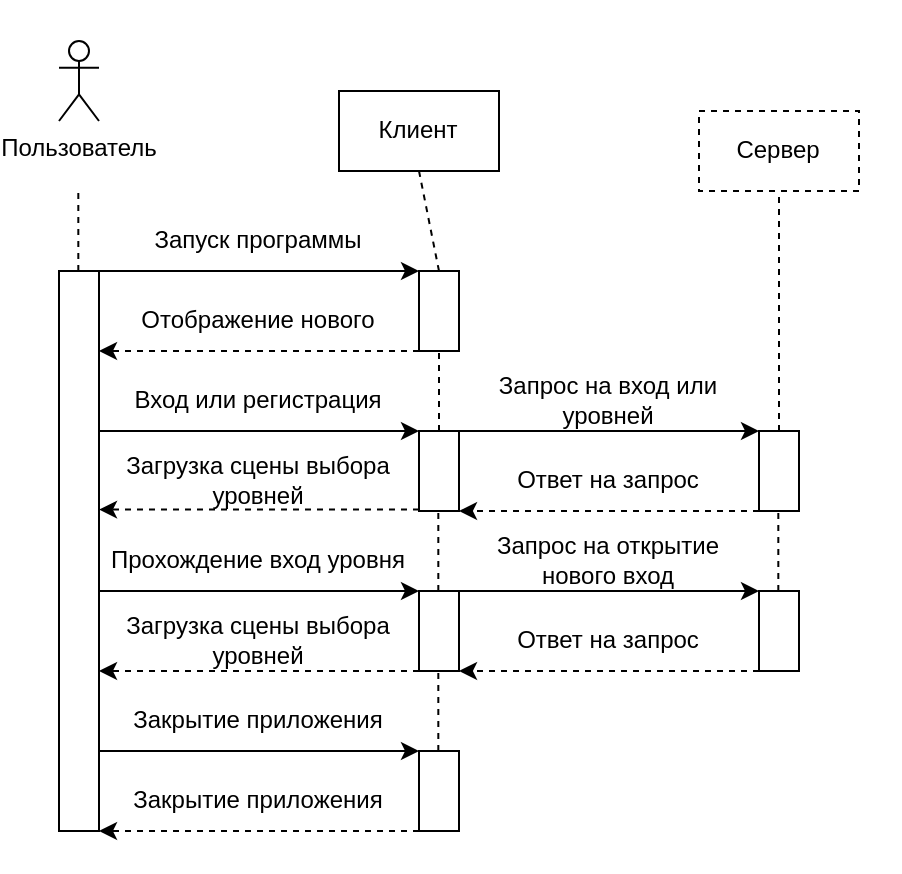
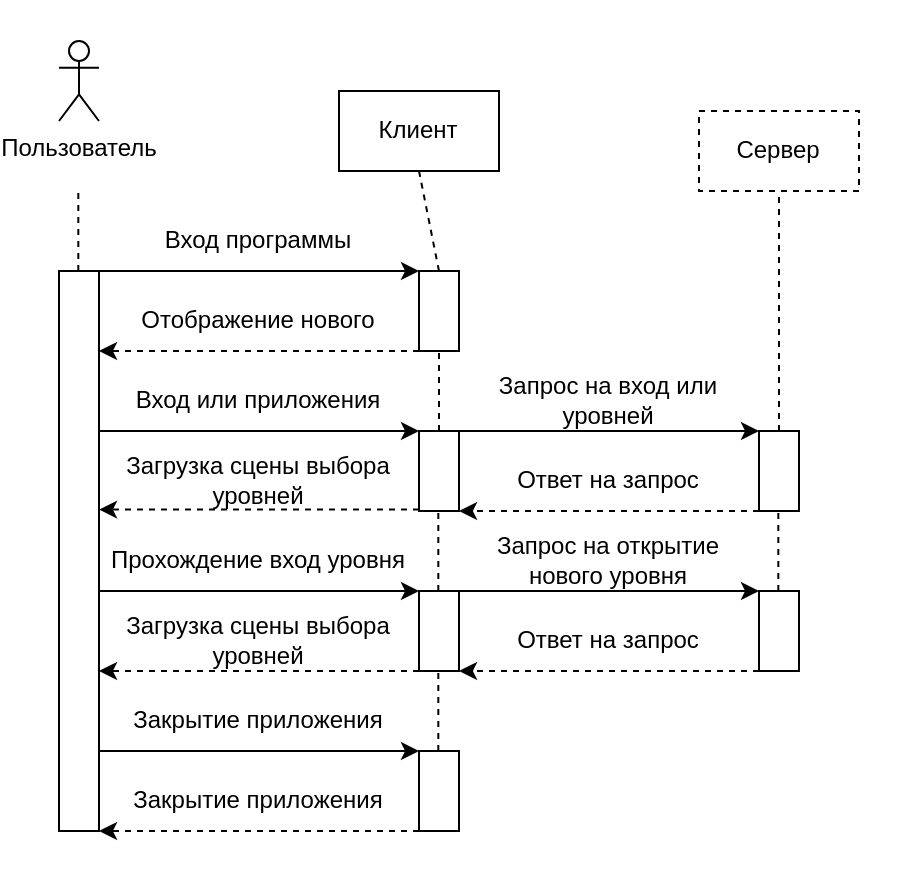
node "Запуск программы": label "Запуск программы" -> "Вход программы"
node "Вход или регистрация": label "Вход или регистрация" -> "Вход или приложения"
node "Запрос на открытие нового вход": label "Запрос на открытие нового вход" -> "Запрос на открытие нового уровня"
